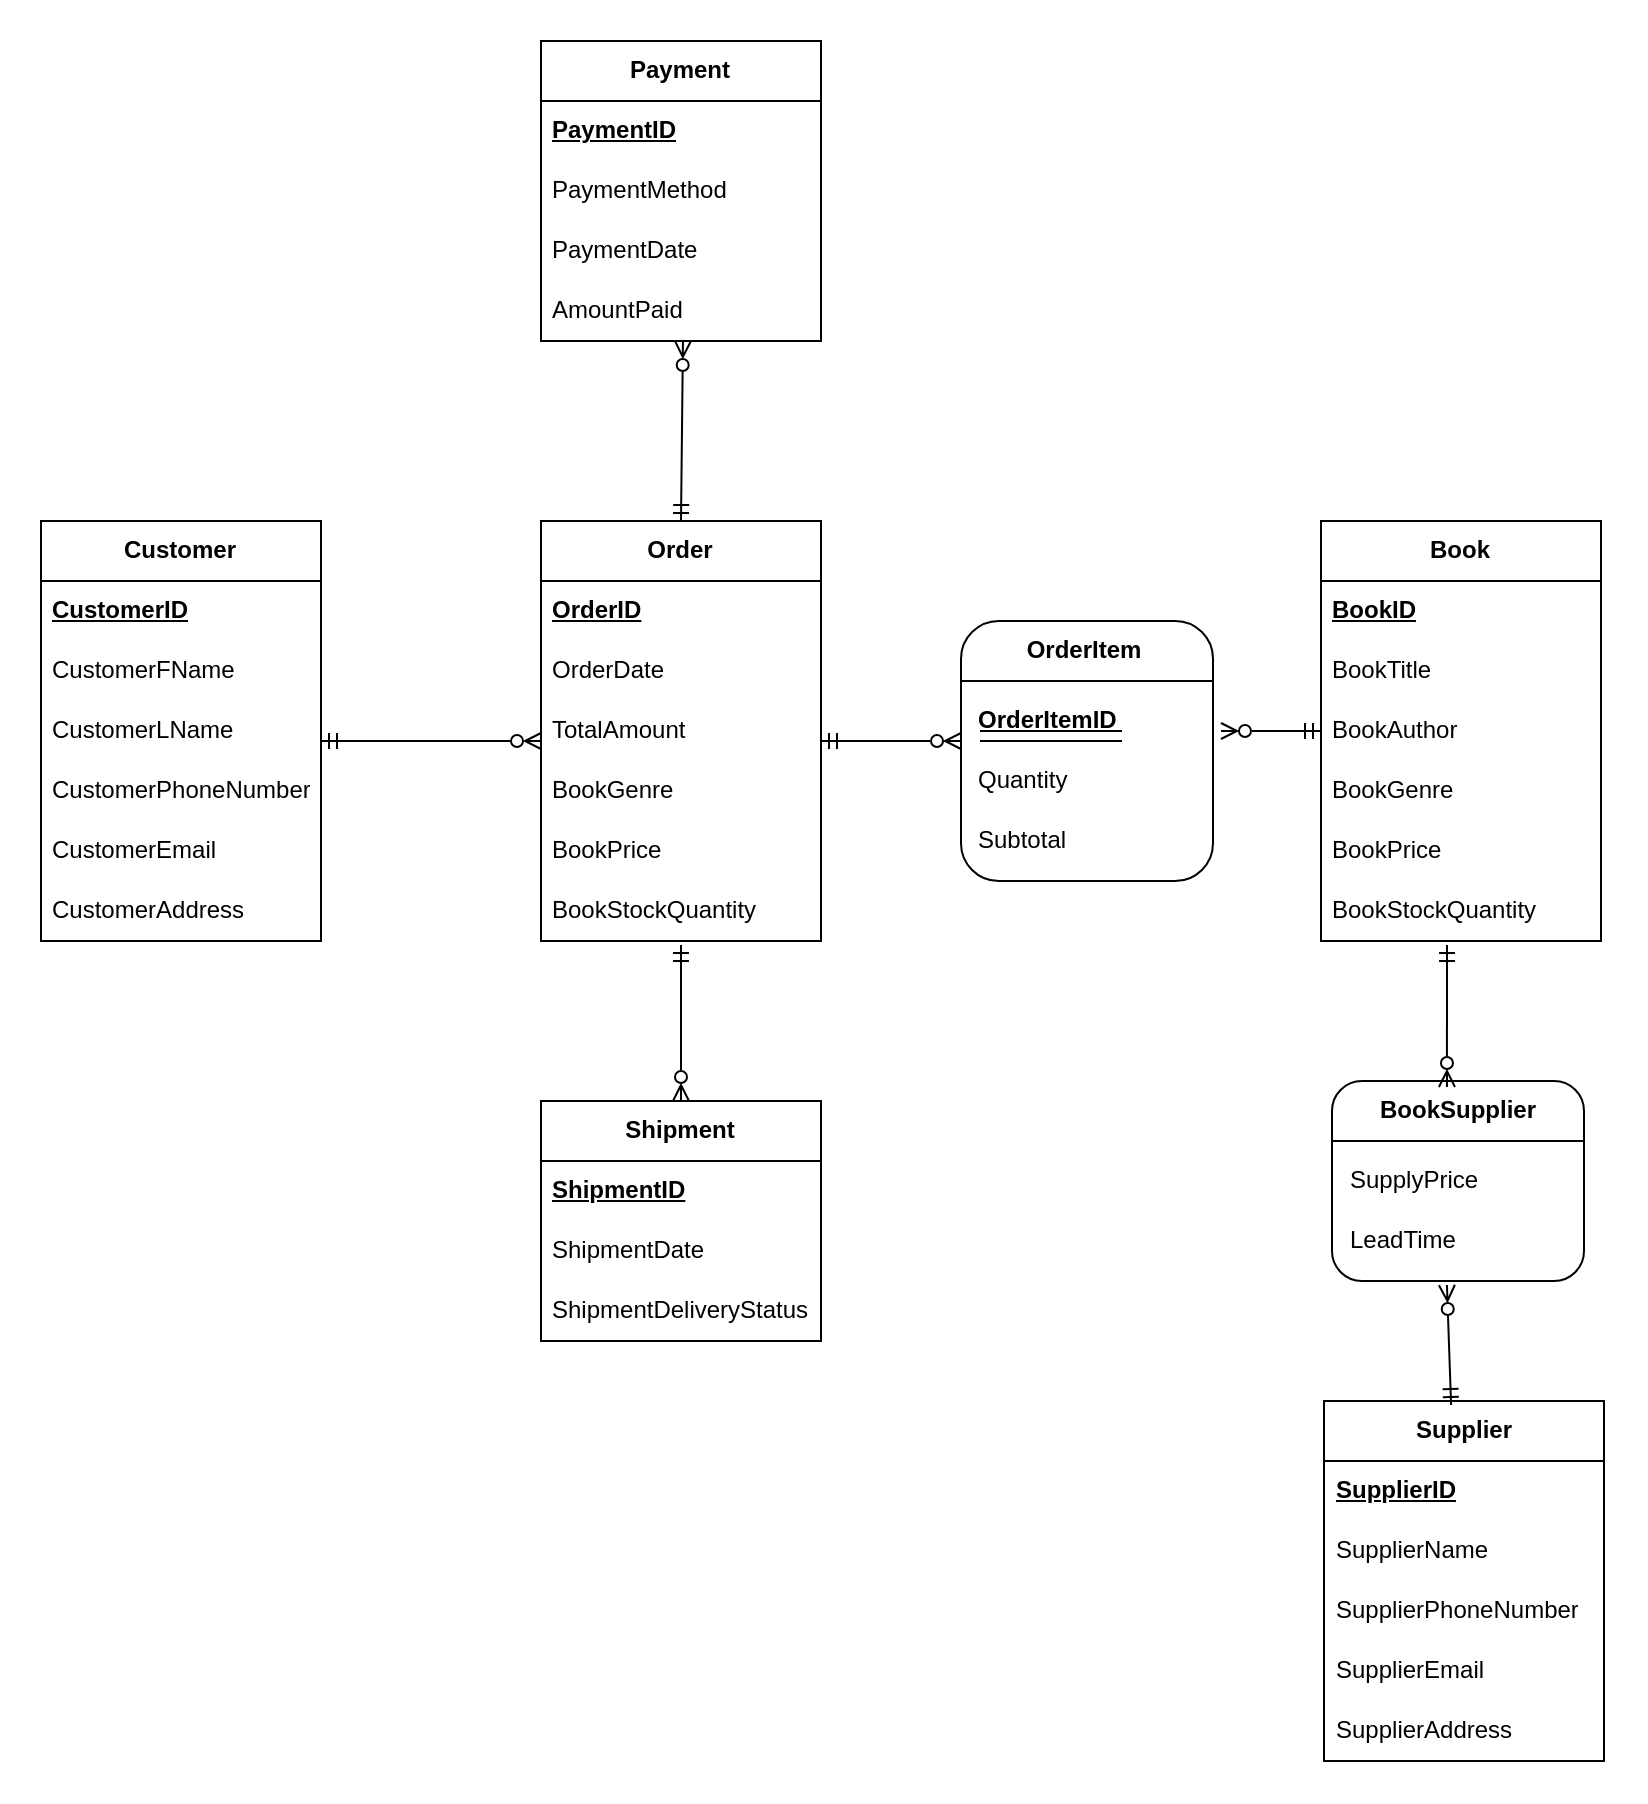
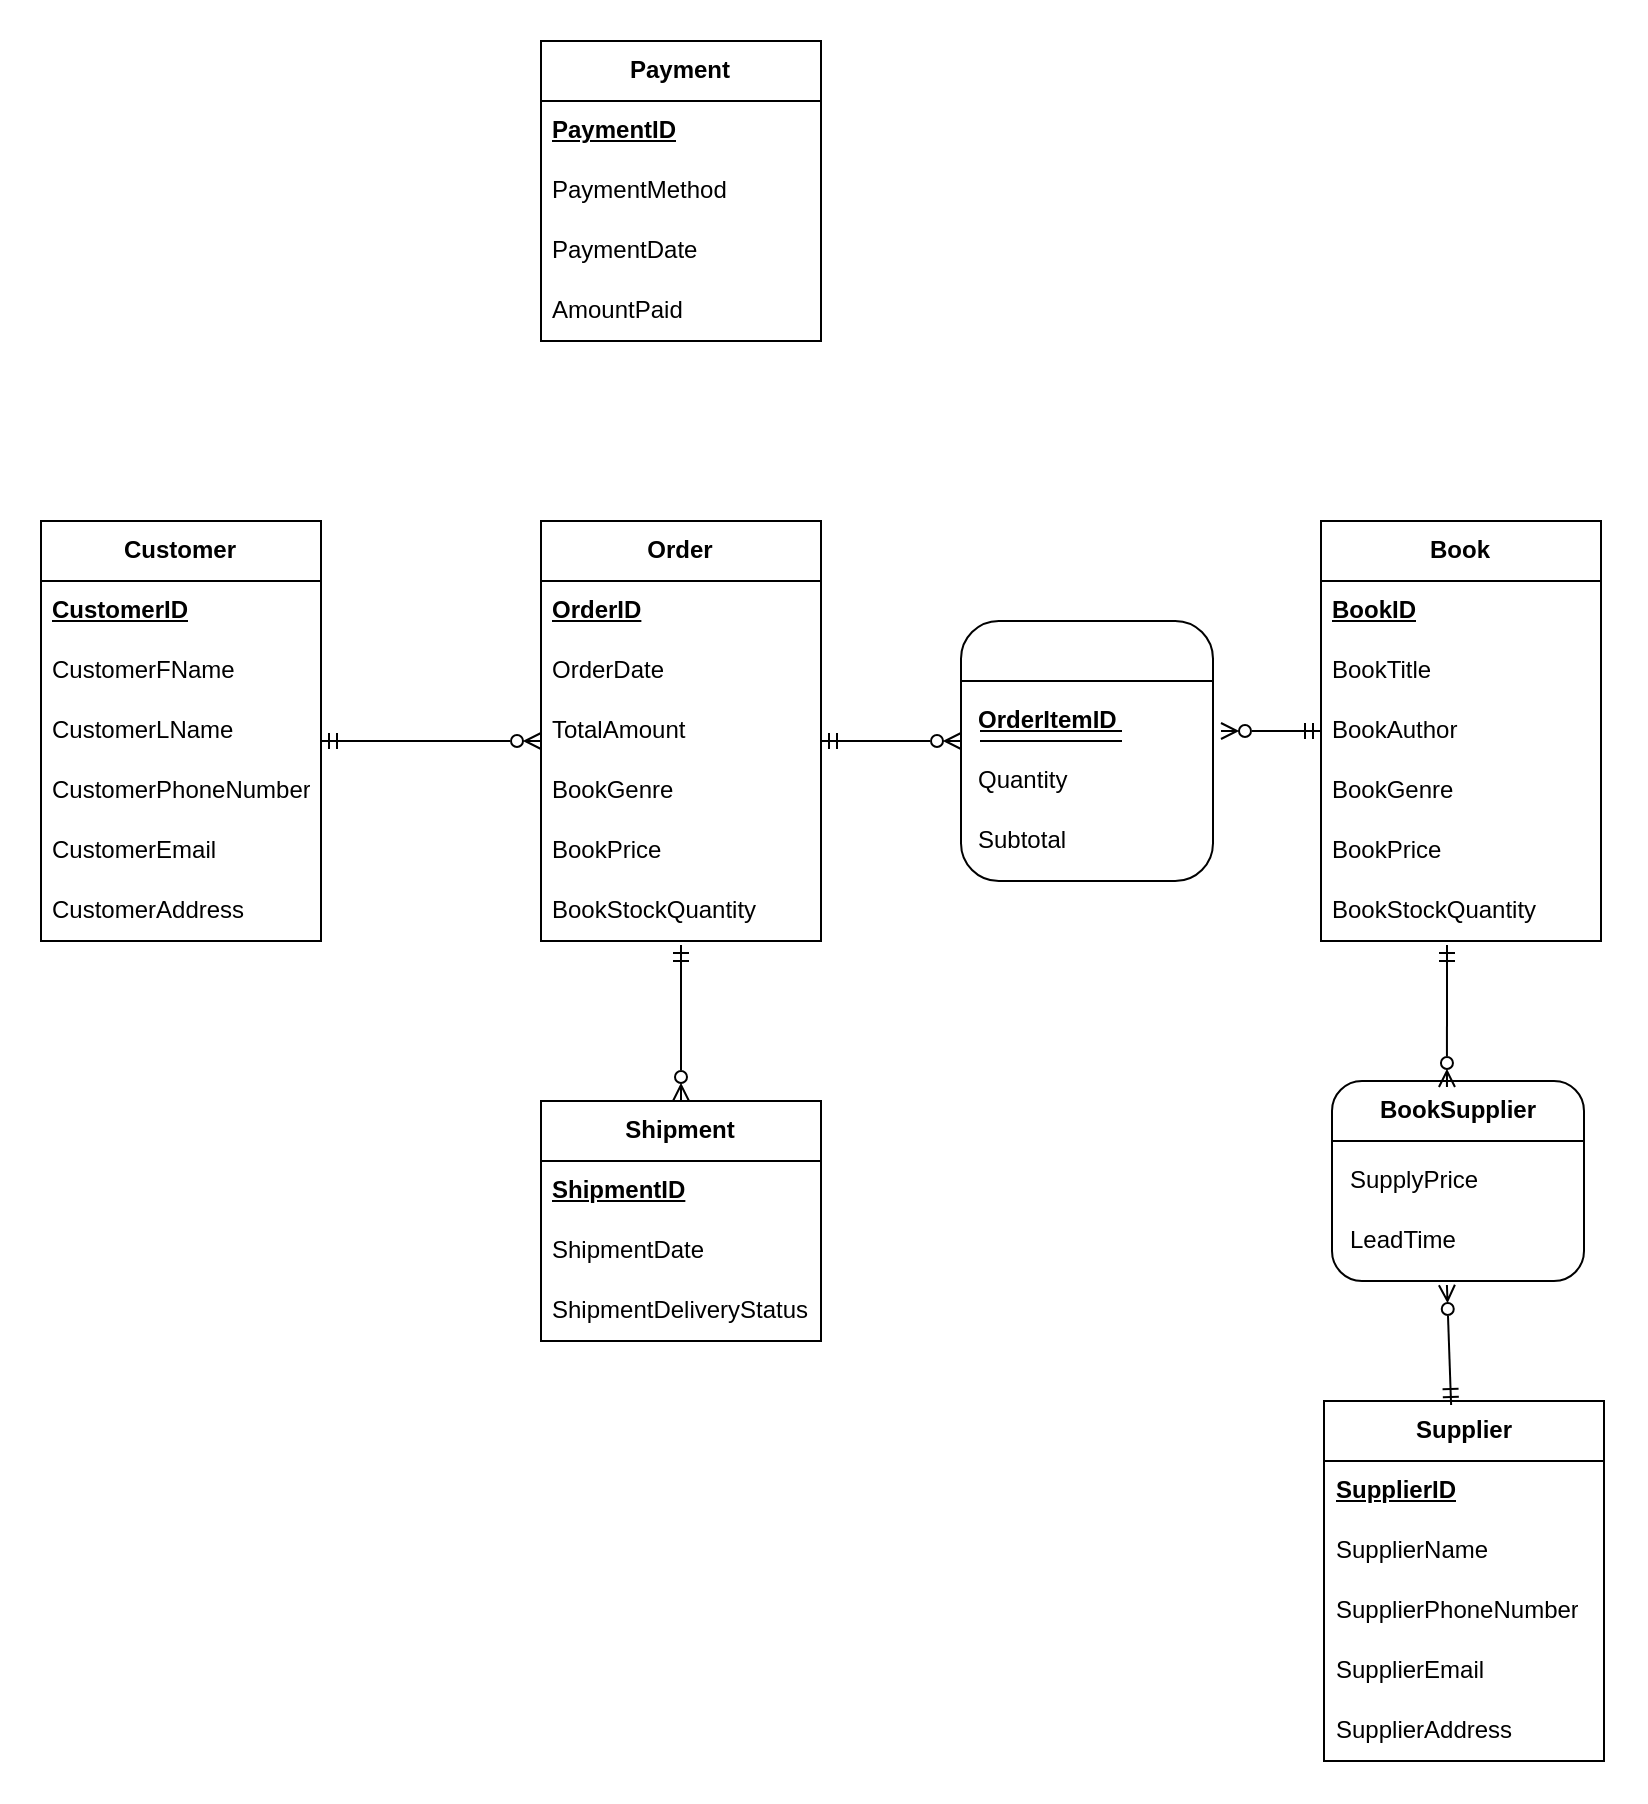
edge "AmountPaid" -- "Order": removed
node "OrderItem": removed
